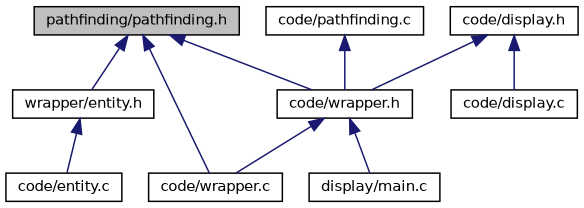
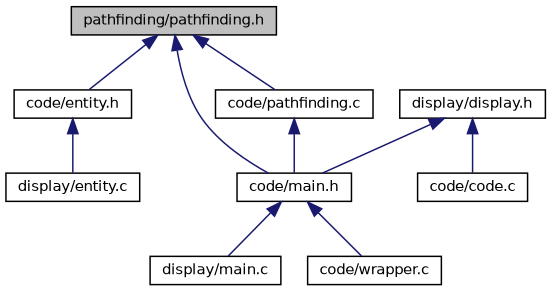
node "code/display.h": label "code/display.h" -> "display/display.h"
node "wrapper/entity.h": label "wrapper/entity.h" -> "code/entity.h"
node "code/wrapper.h": label "code/wrapper.h" -> "code/main.h"
node "code/display.c": label "code/display.c" -> "code/code.c"
edge "code/wrapper.c" -> "pathfinding/pathfinding.h": now "code/pathfinding.c" -> "pathfinding/pathfinding.h"
node "code/entity.c": label "code/entity.c" -> "display/entity.c"
